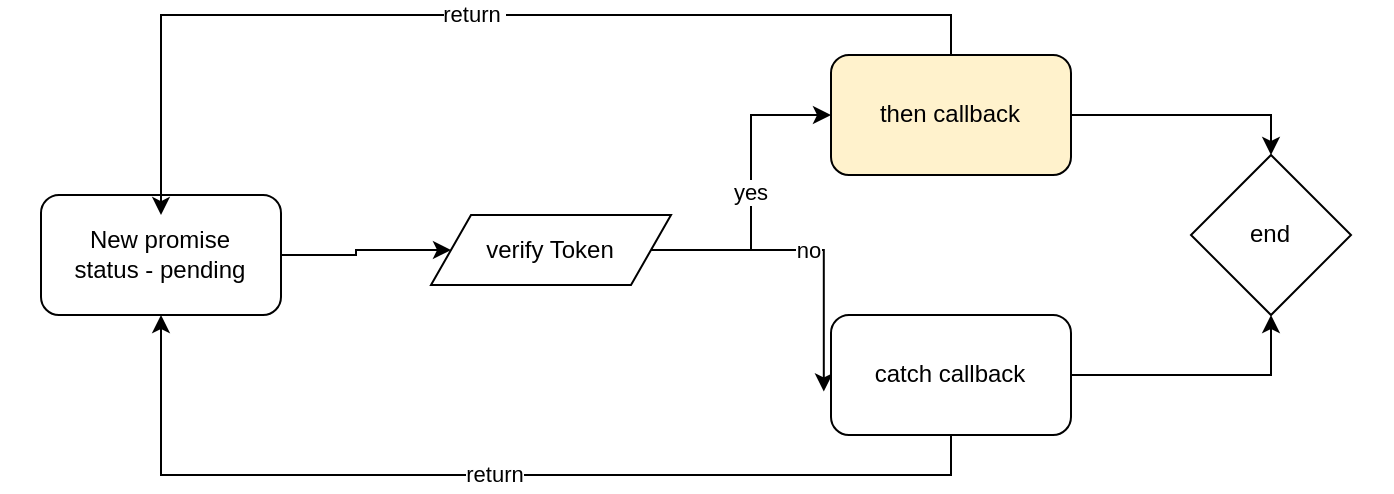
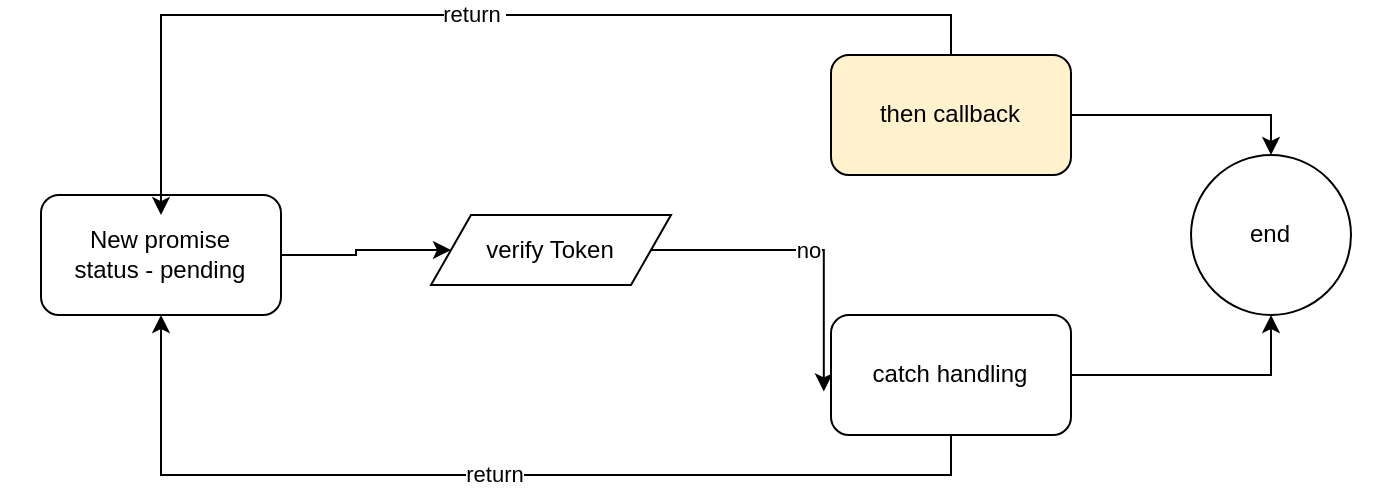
edge "verify Token" -> "then callback": removed, label "yes"
node "end": shape diamond -> ellipse
node "catch callback": label "catch callback" -> "catch handling"
